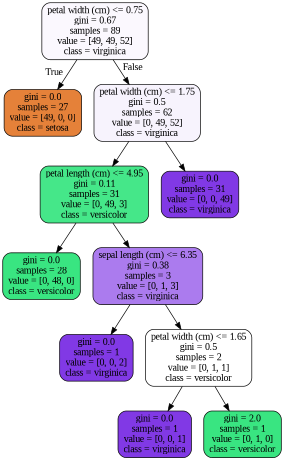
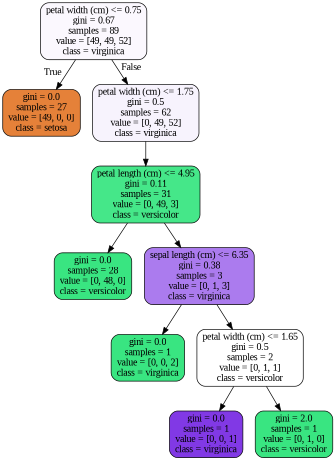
node "gini = 0.0 samples = 31 value = [0, 0, 49] class = virginica": removed
node "gini = 0.0 samples = 1 value = [0, 0, 2] class = virginica": fillcolor #8139e5ff -> #39e581ff
